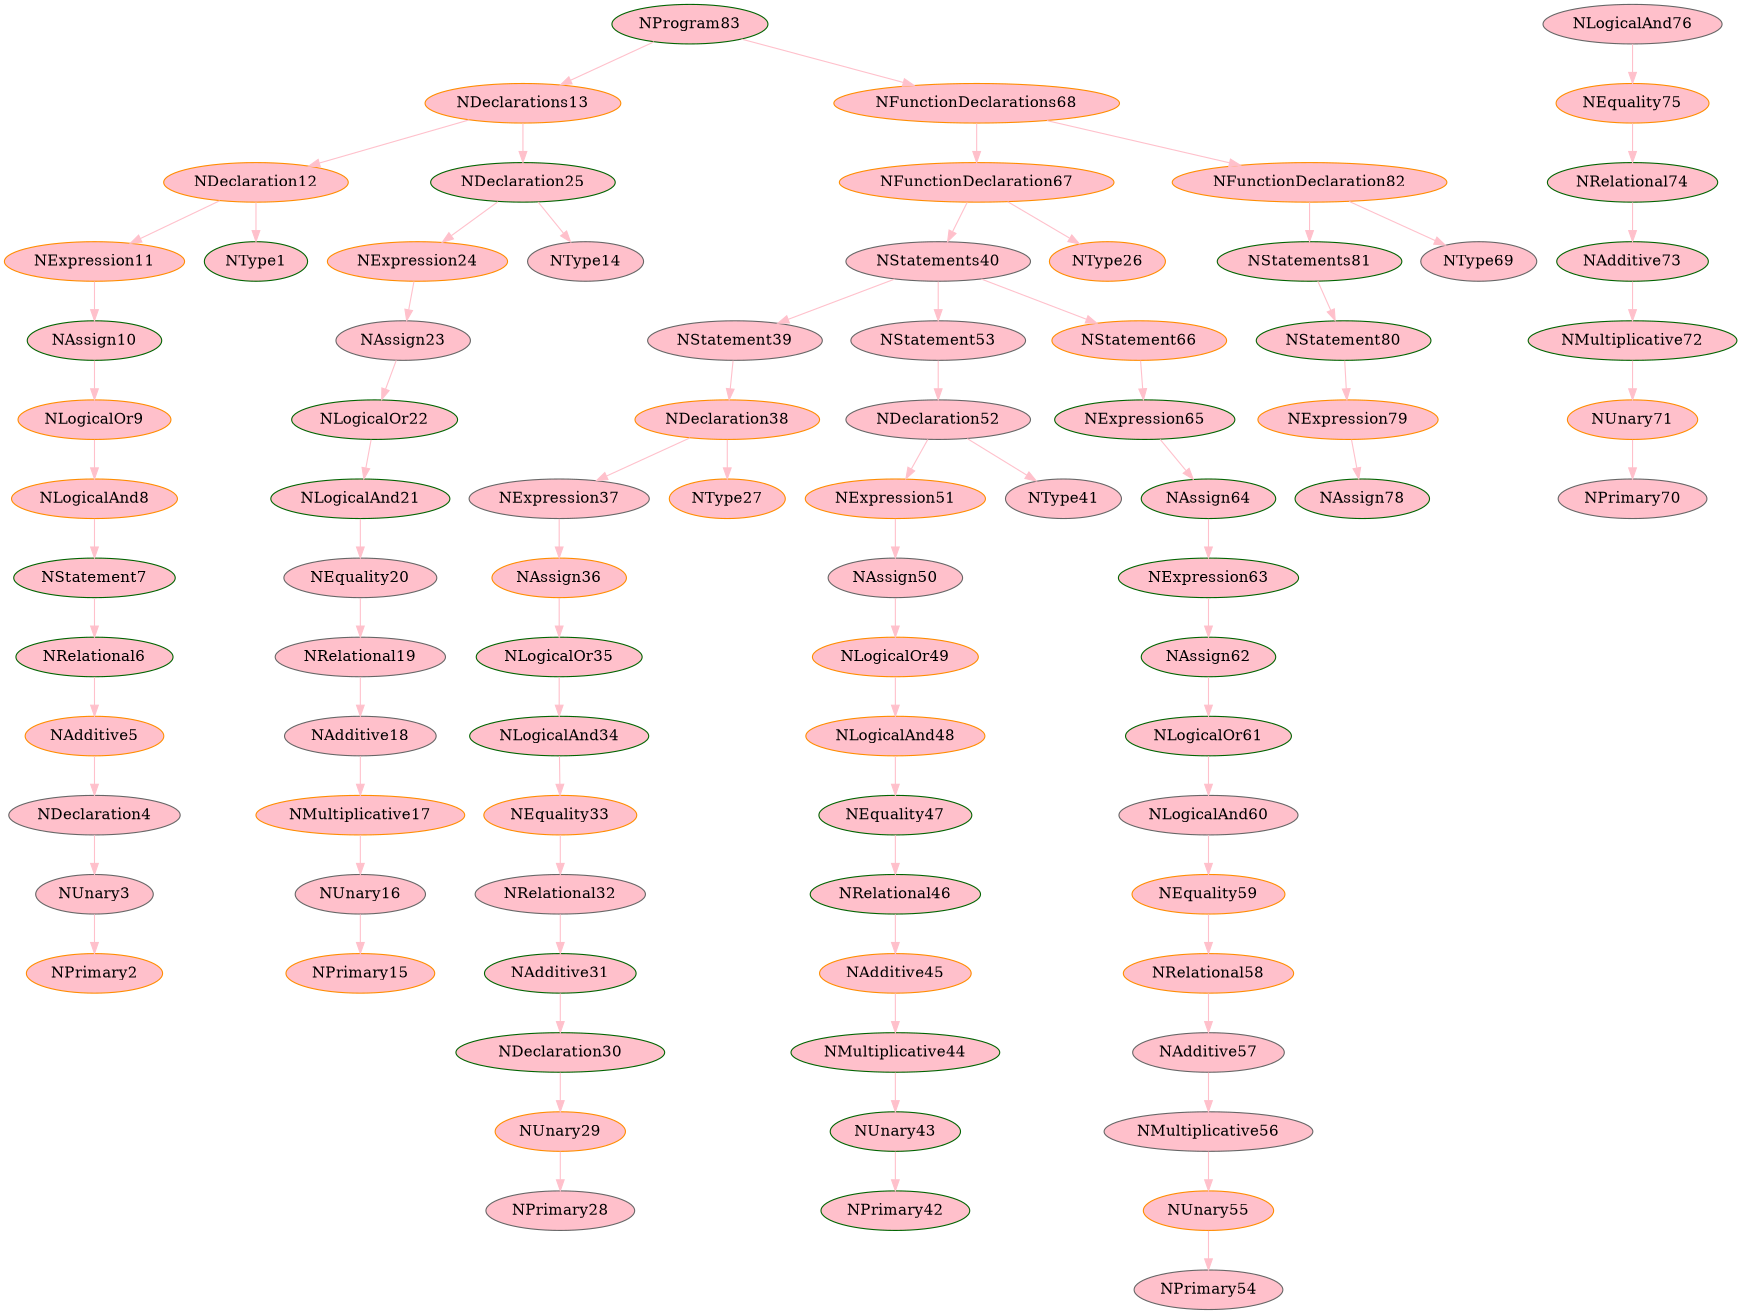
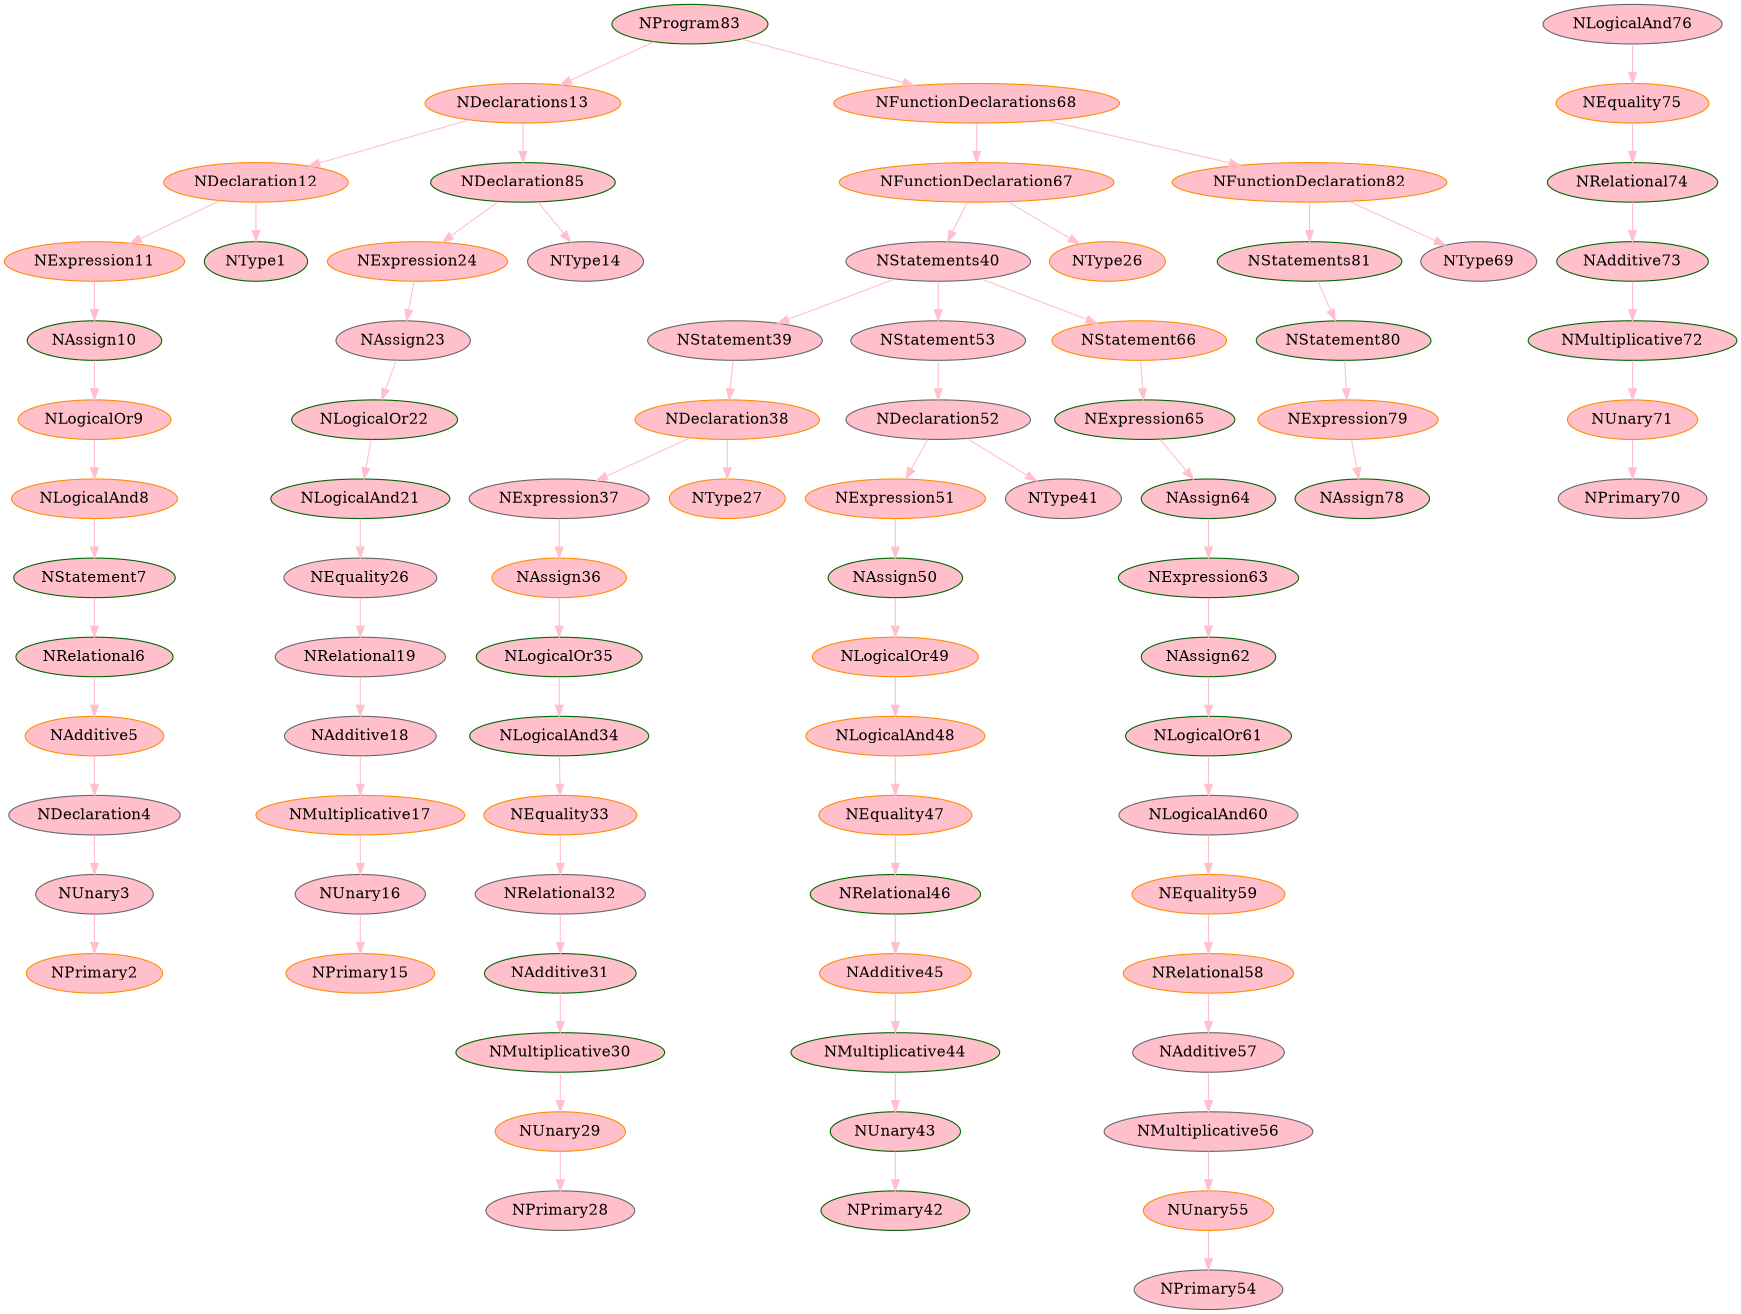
node "NDeclaration25": label "NDeclaration25" -> "NDeclaration85"
node "NEquality20": label "NEquality20" -> "NEquality26"
node "NAssign50": color gray40 -> darkgreen
node "NEquality47": color darkgreen -> darkorange
node "NDeclaration30": label "NDeclaration30" -> "NMultiplicative30"
